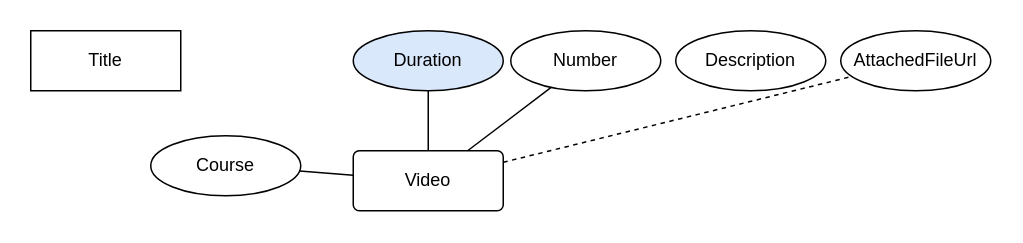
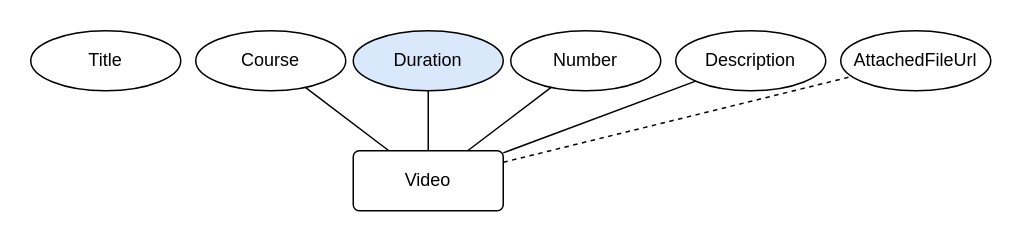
node "Title": shape rectangle -> ellipse
edge "Description" -- "Video": added
node "Course": moved (226, 166) -> (271, 61)
